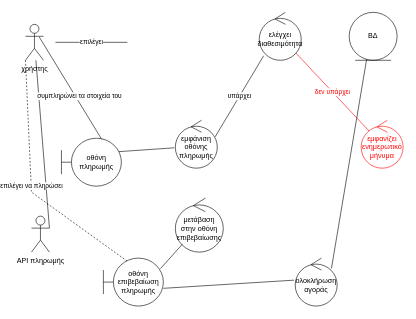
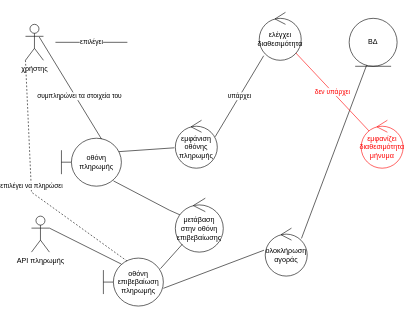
node "ΒΔ": moved (374, 36) -> (374, 42)
edge "χρήστης" -- "API πληρωμής": now "οθόνη επιβεβαίωση πληρωμής" -- "API πληρωμής"
node "εμφανίζει ενημερωτικό μήνυμα": label "εμφανίζει ενημερωτικό μήνυμα" -> "εμφανίζει διαθεσιμότητα μήνυμα"
edge "οθόνη πληρωμής" -- "μετάβαση στην οθόνη επιβεβαίωσης": added
node "ολοκλήρωση αγοράς": moved (317, 282) -> (287, 252)
